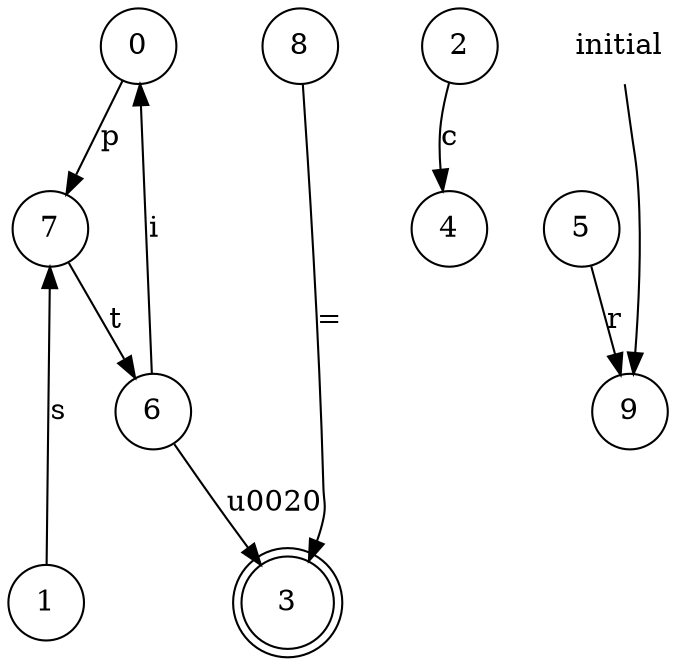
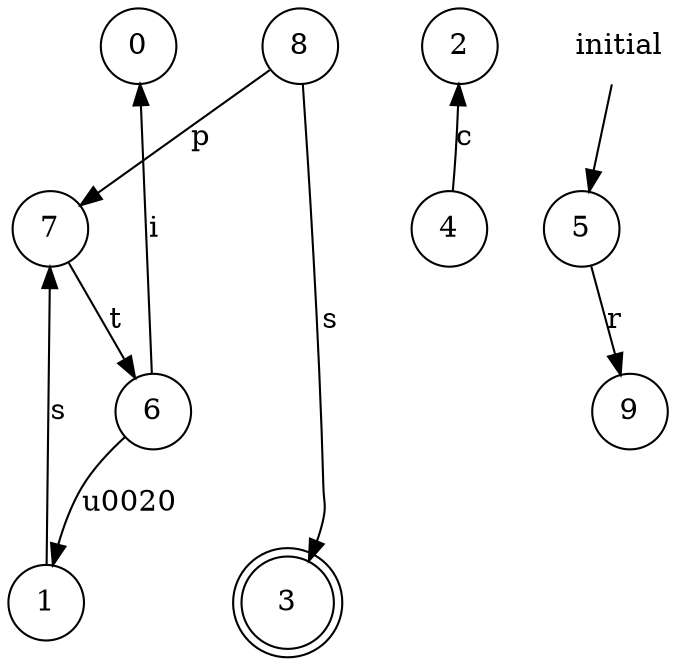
edge "2" -> "4": reversed
edge "0" -> "7": now "8" -> "7"
edge "initial" -> "9": now "initial" -> "5"
edge "8" -> "3": label "=" -> "s"
edge "6" -> "3": now "6" -> "1"
